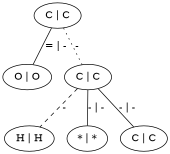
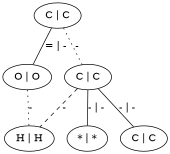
edge "O | O" -- "H | H": added, label "-"
